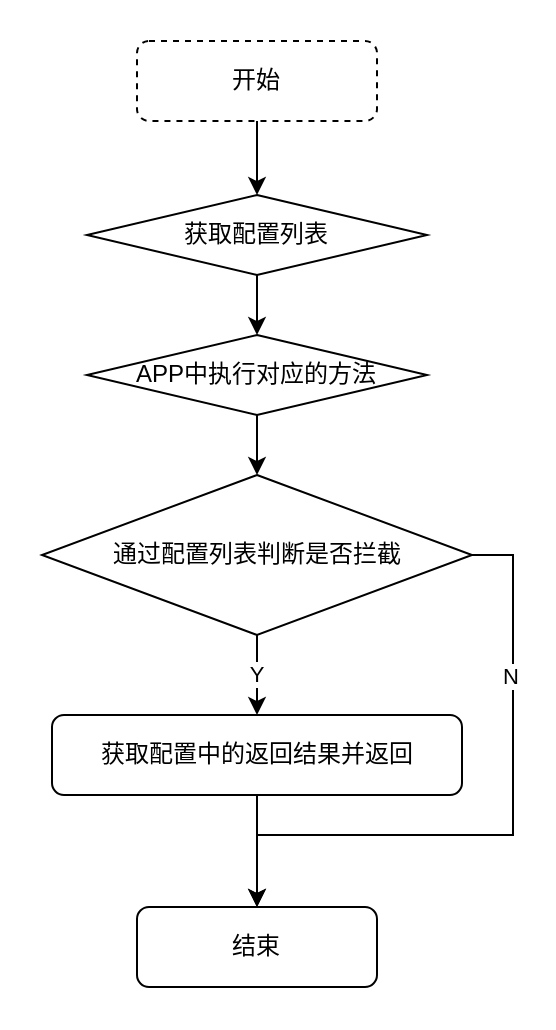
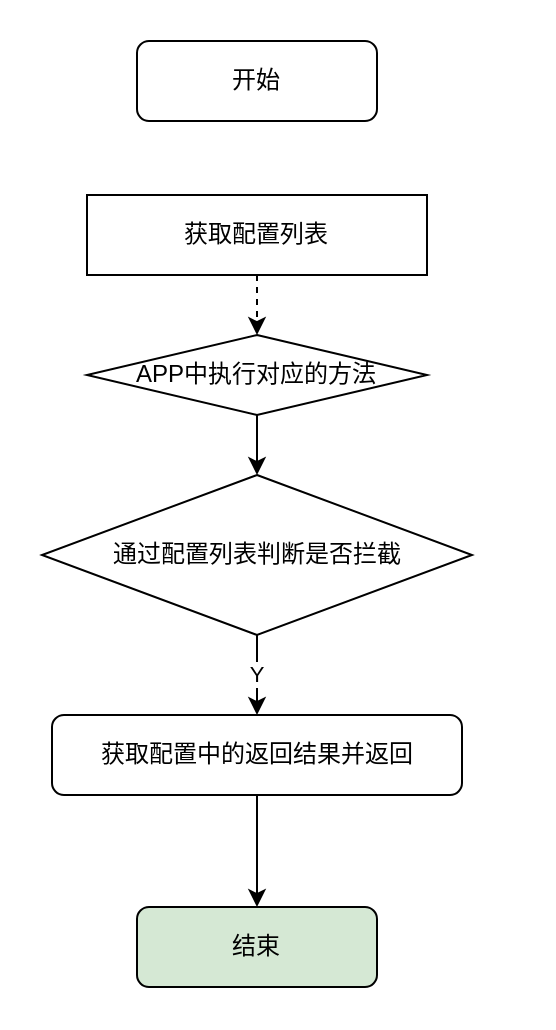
node "开始": style dashed -> solid
edge "开始" -> "获取配置列表": removed
node "获取配置列表": shape diamond -> rectangle
edge "获取配置列表" -> "APP中执行对应的方法": style solid -> dashed
edge "通过配置列表判断是否拦截" -> "结束": removed, label "N"
node "结束": fillcolor #ffffff -> #d5e8d4
